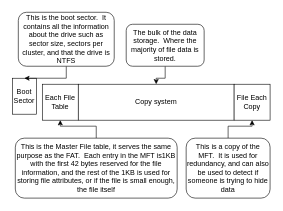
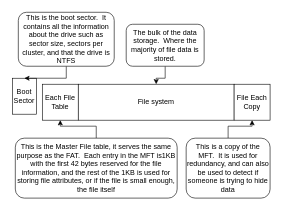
node "Copy system": label "Copy system" -> "File system"
